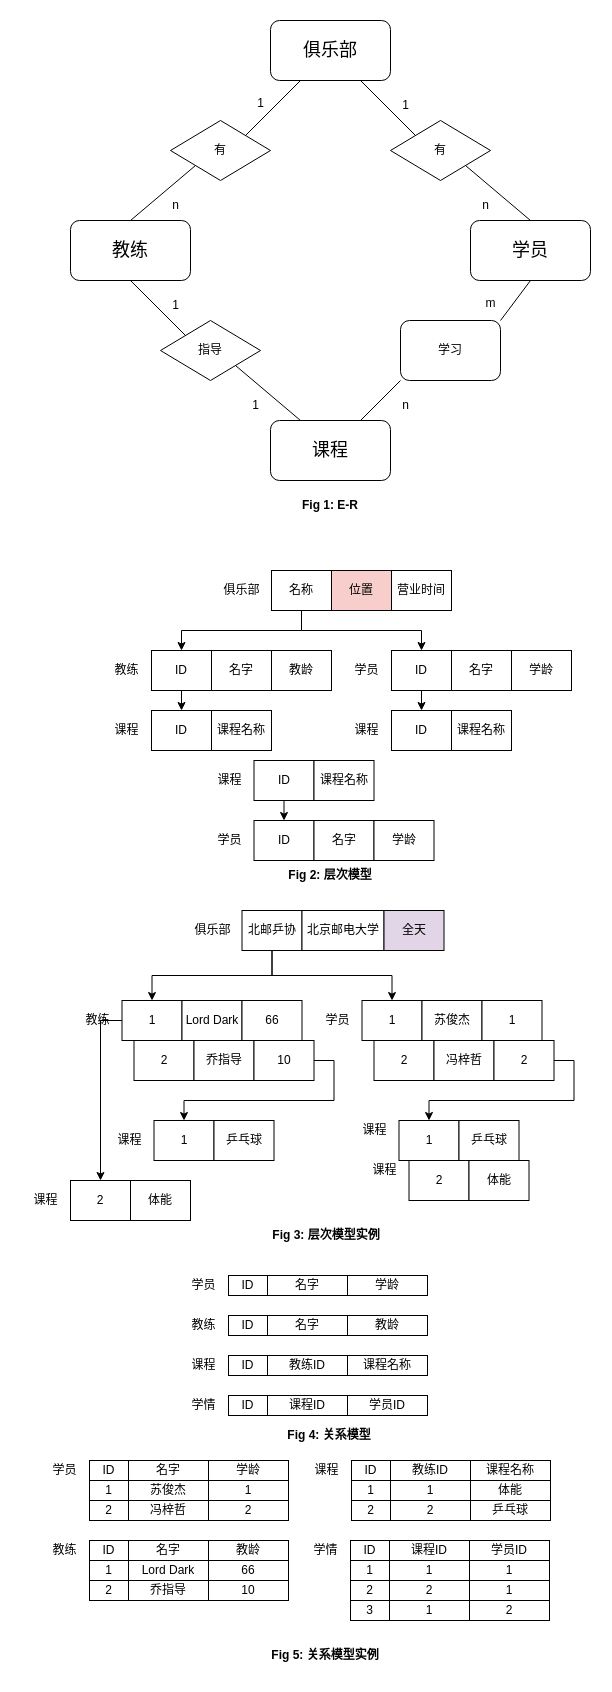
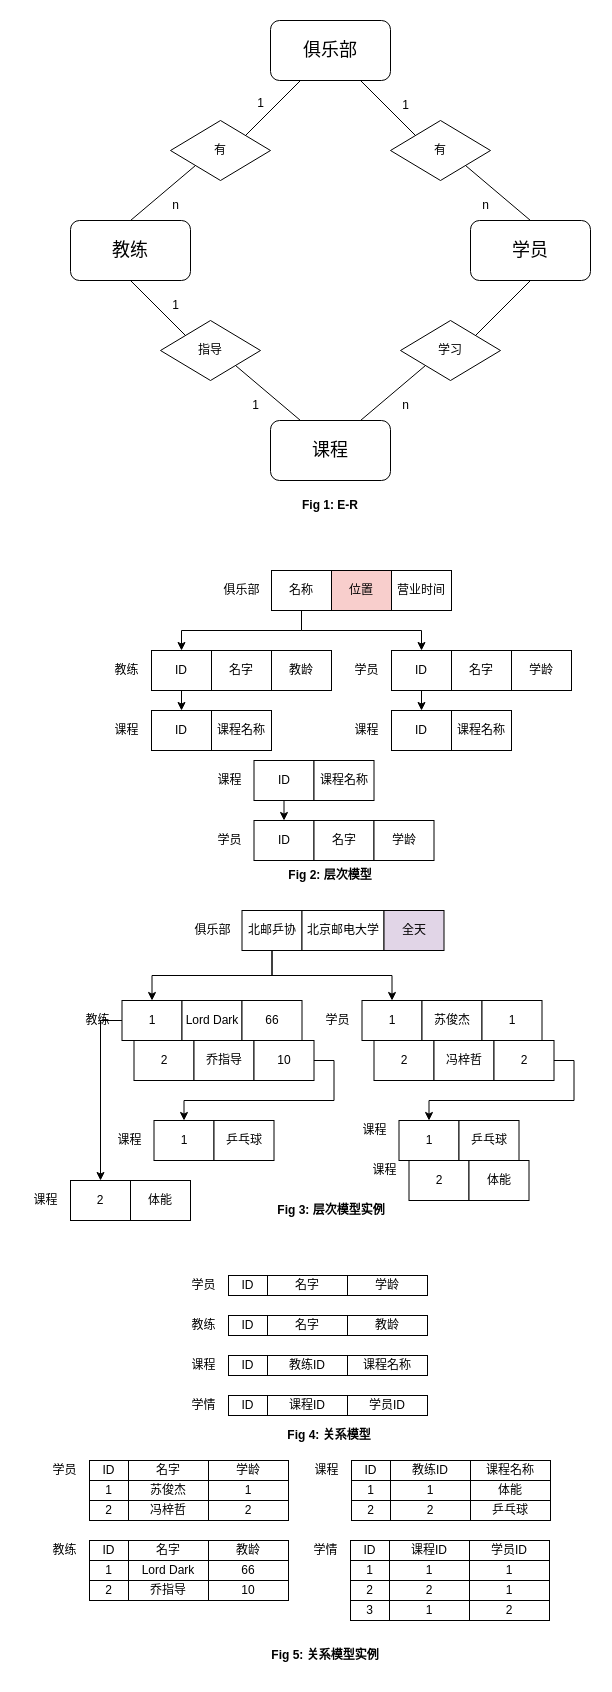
node "m": removed
node "学习": shape rounded rectangle -> diamond
node "Fig 3: 层次模型实例": moved (327, 1236) -> (332, 1211)
